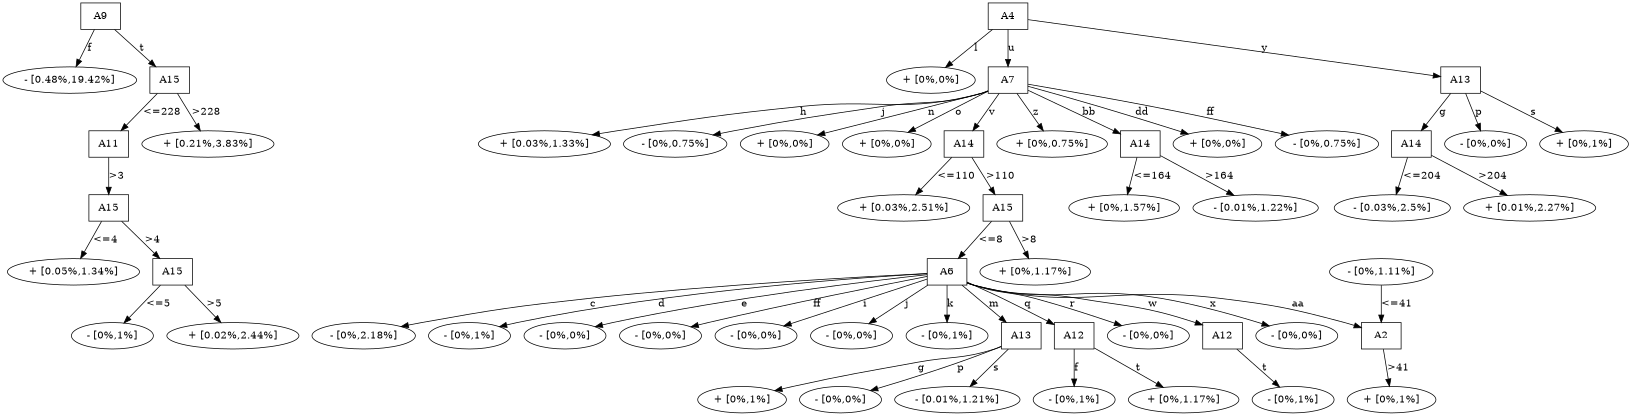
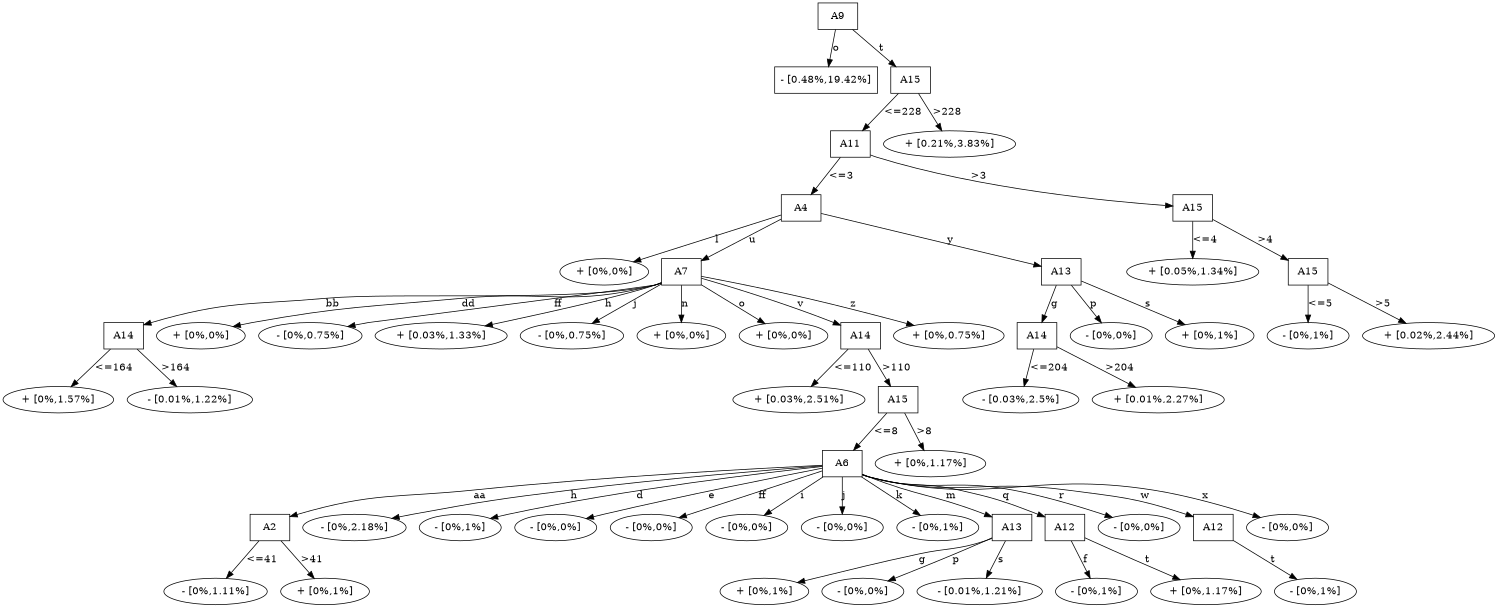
edge "A9" -> "- [0.48%,19.42%]": label "f" -> "o"
node "- [0.48%,19.42%]": shape ellipse -> box
edge "A11" -> "A4": added, label "<=3"
edge "- [0%,1.11%]" -> "A2": reversed
edge "A6" -> "- [0%,2.18%]": label "c" -> "h"
